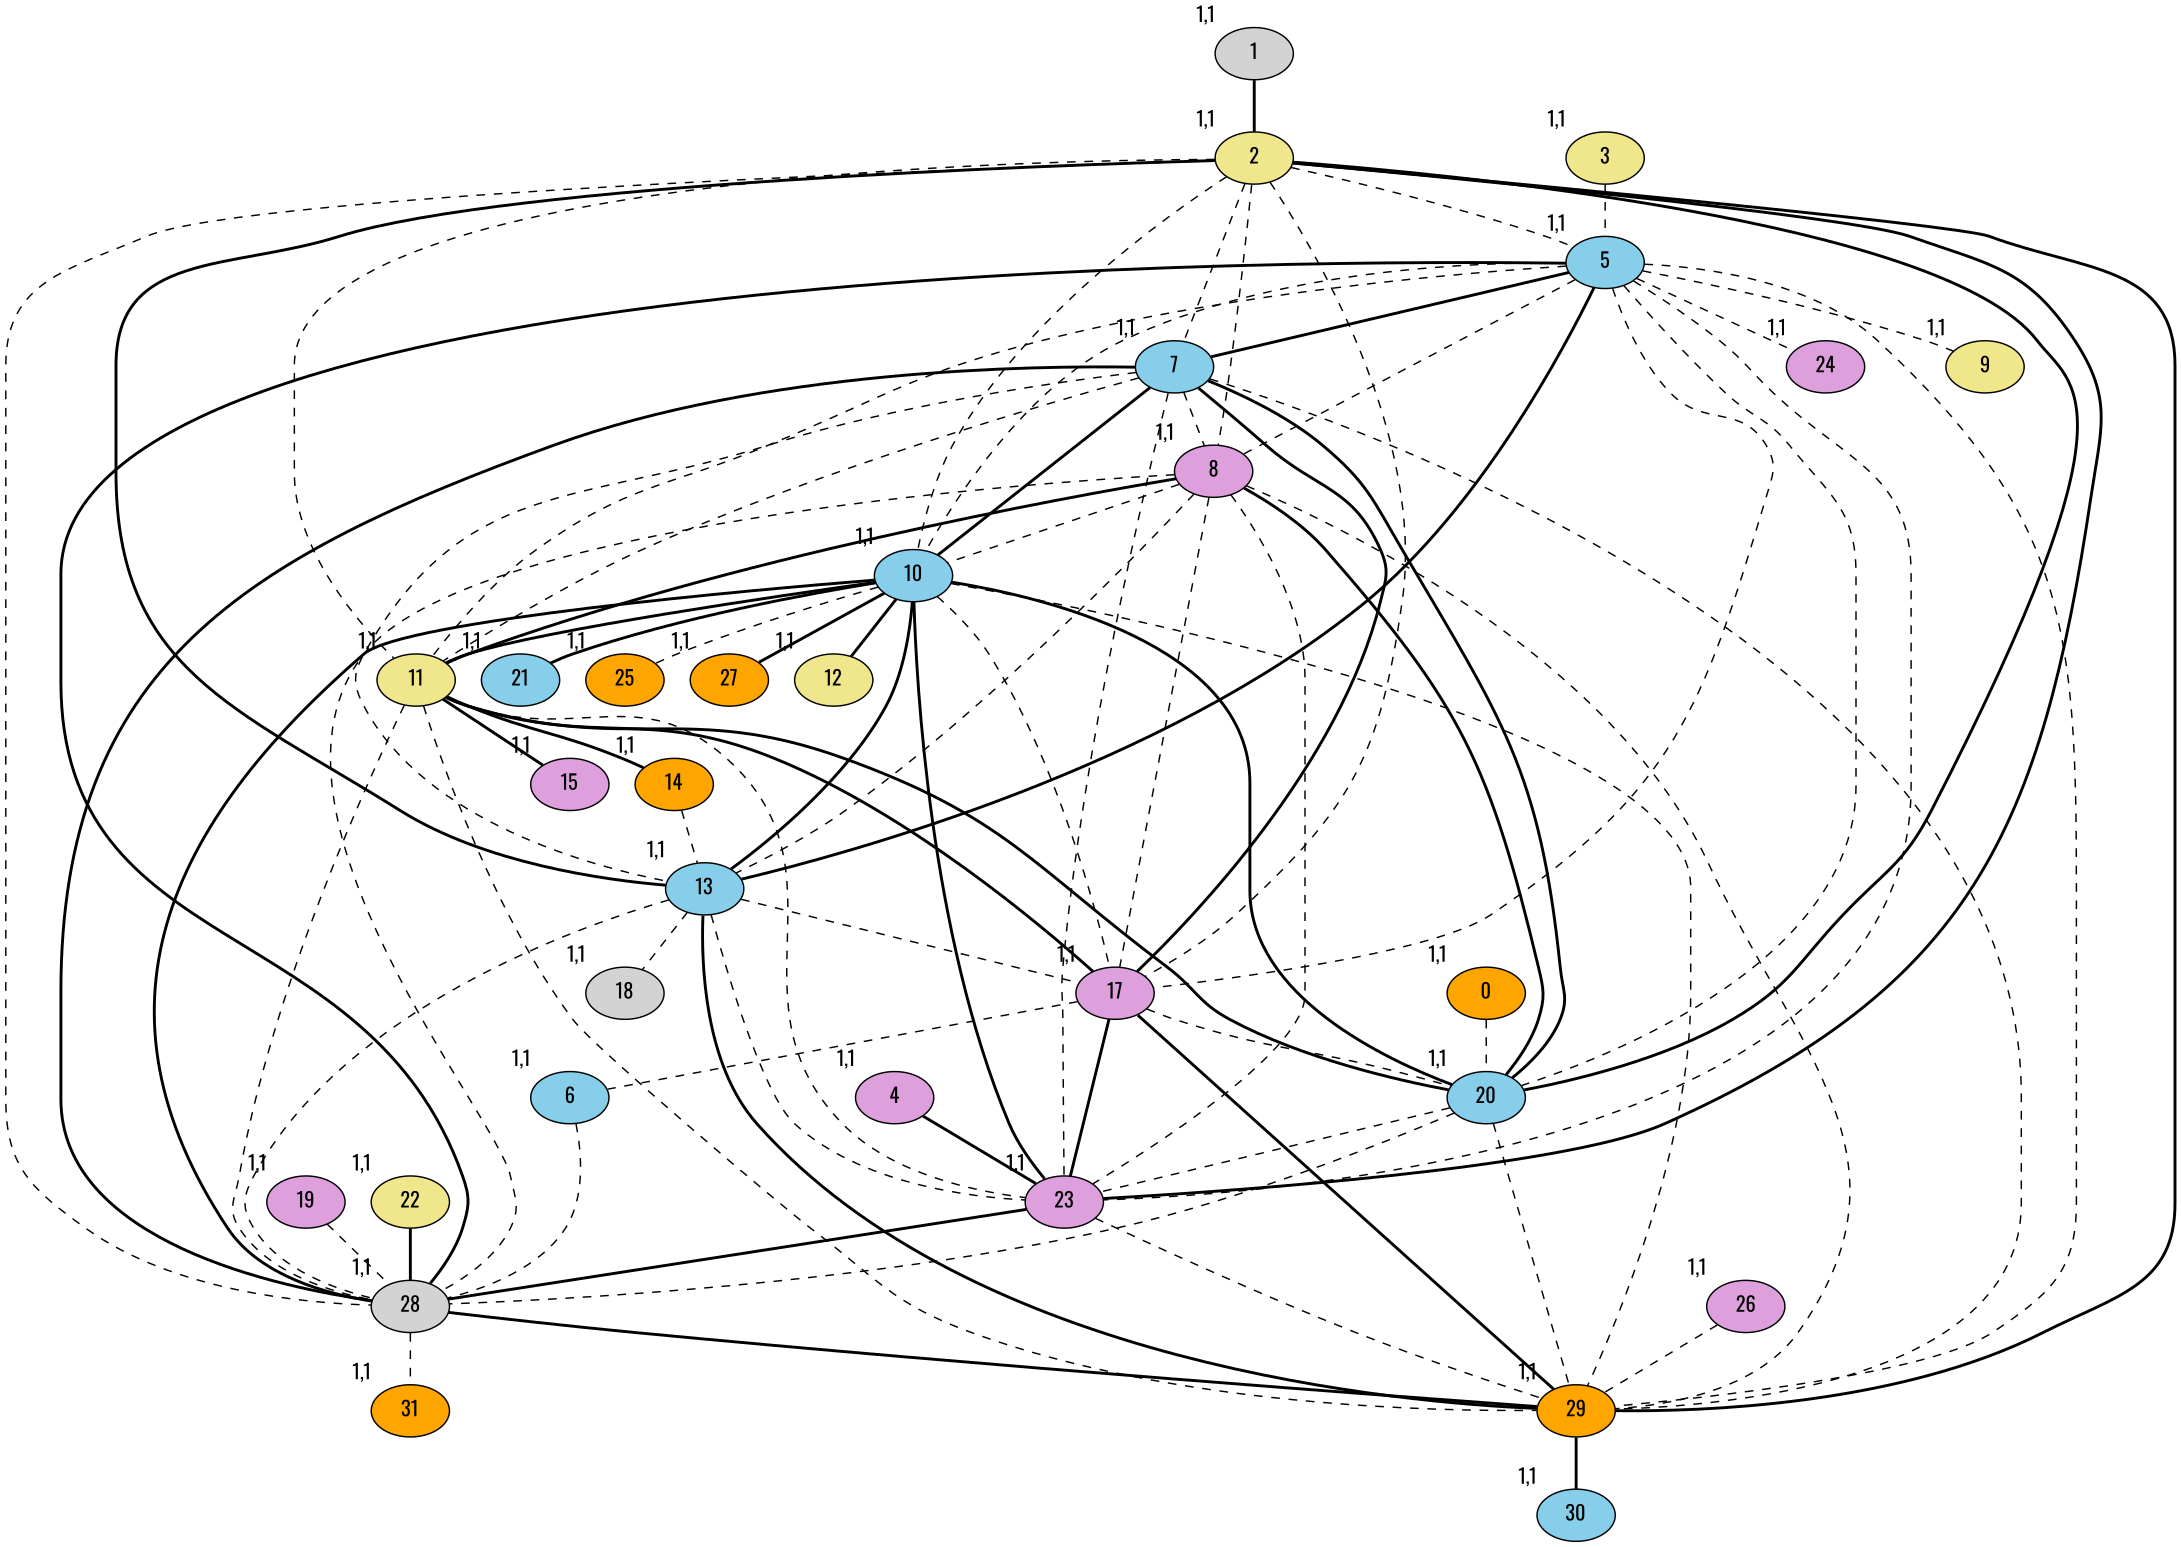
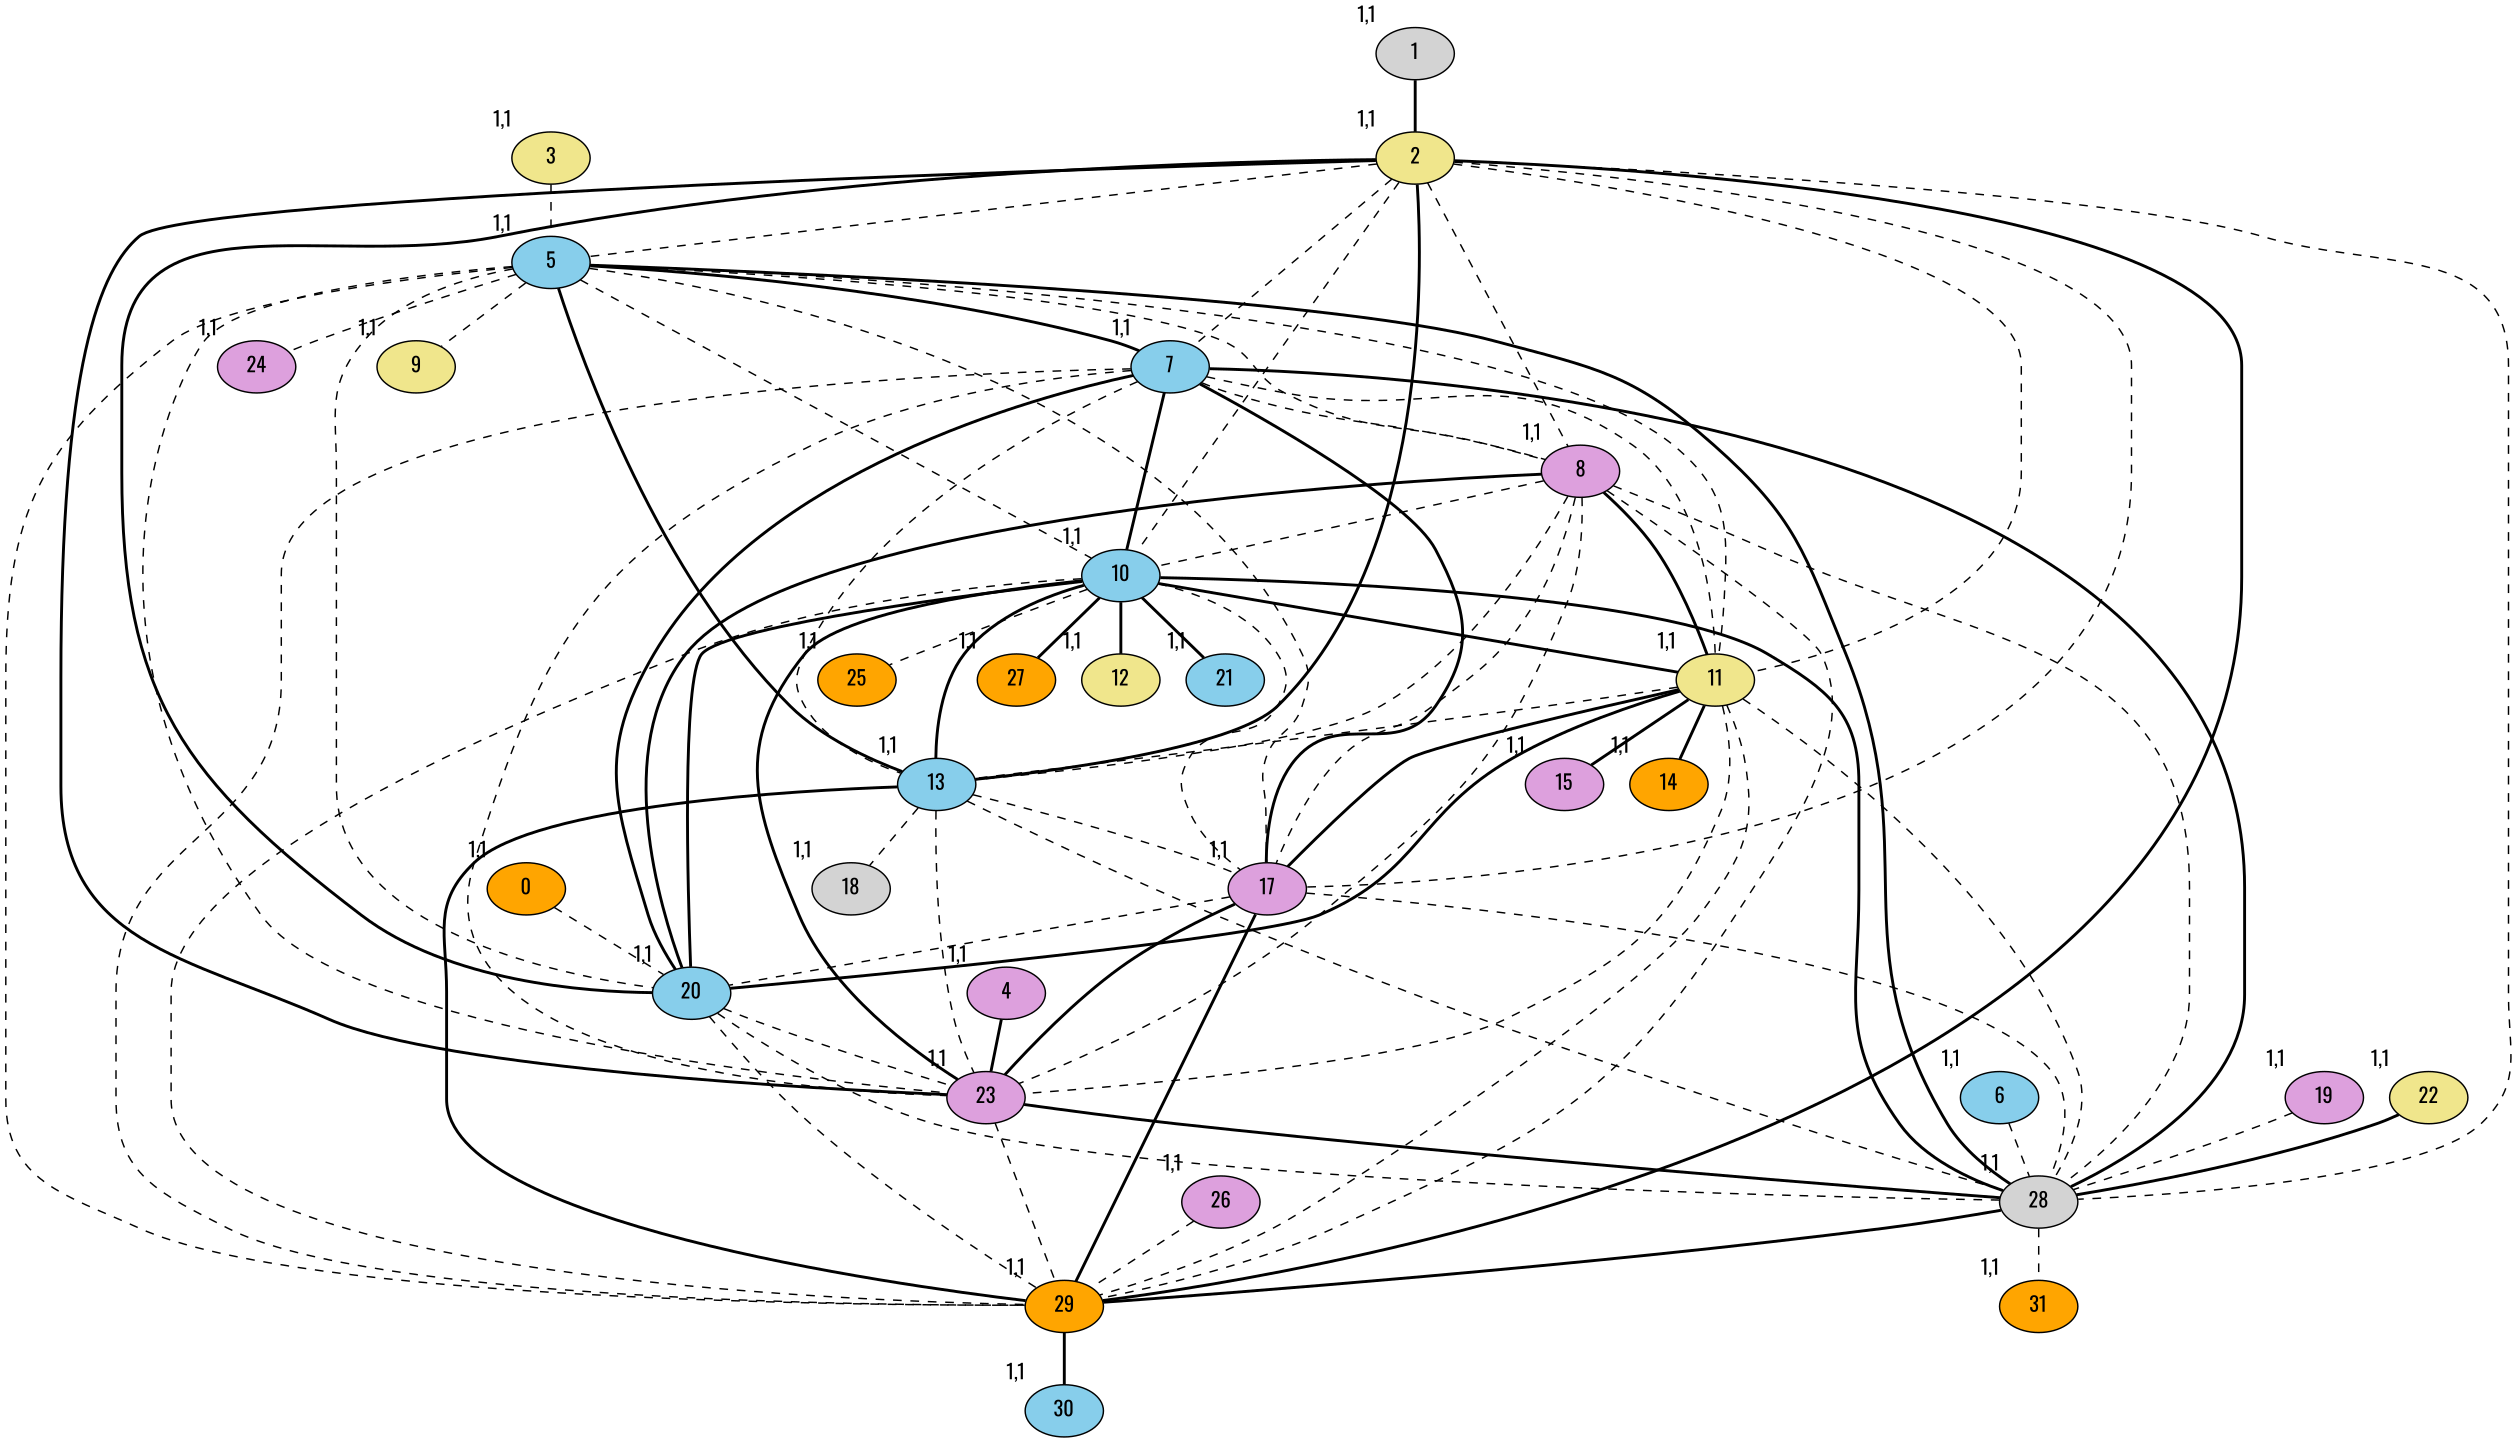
edge "14 1,1" -- "13 1,1": now "11 1,1" -- "13 1,1"
edge "17 1,1" -- "6 1,1": now "17 1,1" -- "28 1,1"
